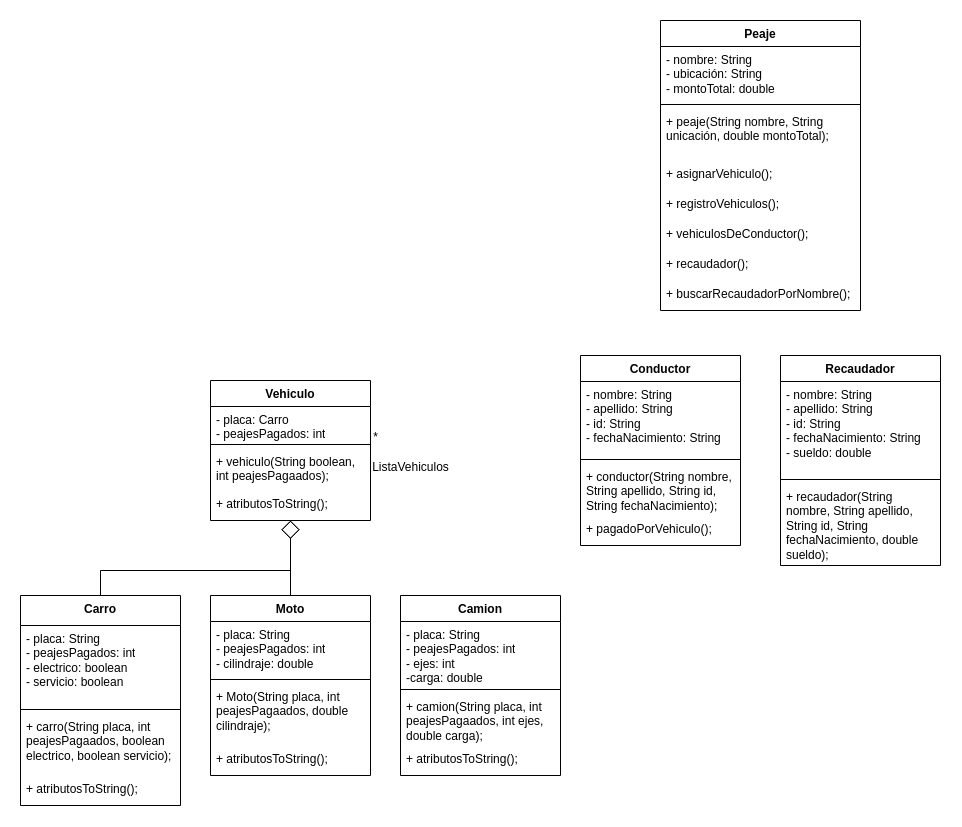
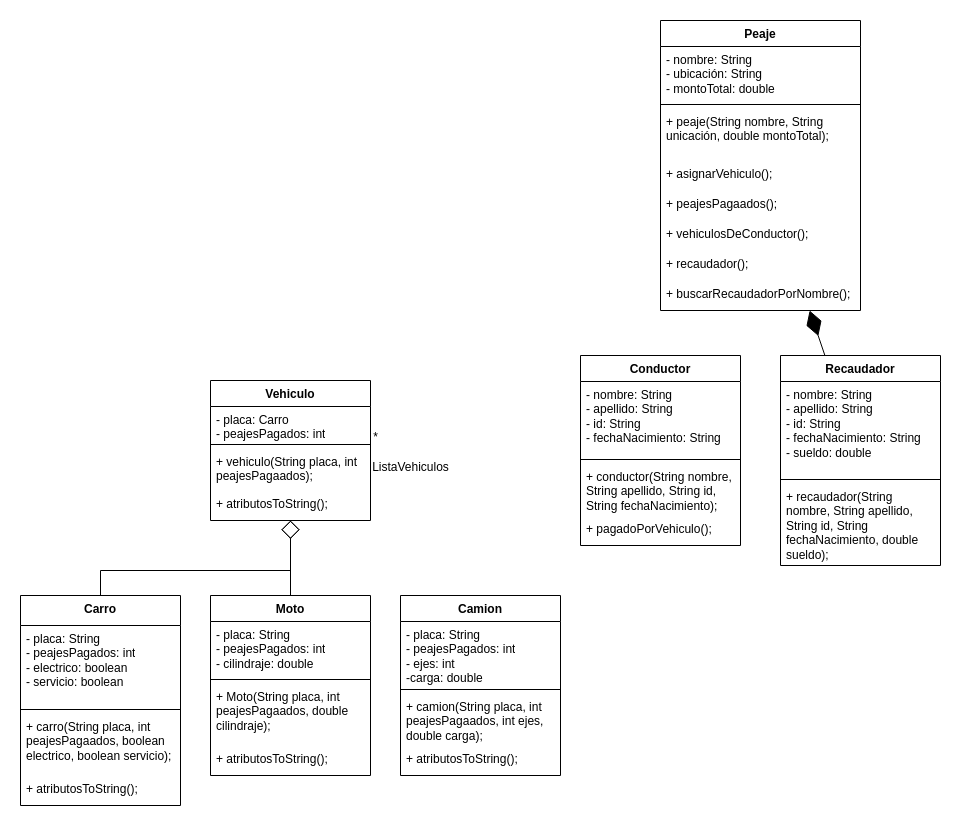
node "+ registroVehiculos();": label "+ registroVehiculos();" -> "+ peajesPagaados();"
edge "Recaudador" -> "Peaje": added
node "+ vehiculo(String boolean, int peajesPagaados);": label "+ vehiculo(String boolean, int peajesPagaados);" -> "+ vehiculo(String placa, int peajesPagaados);"
